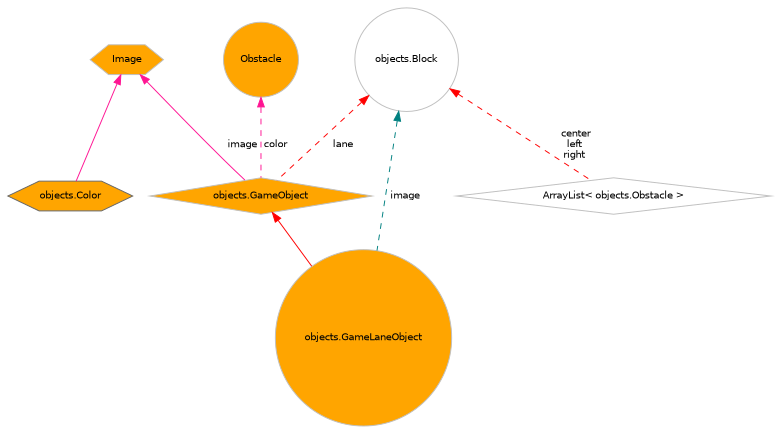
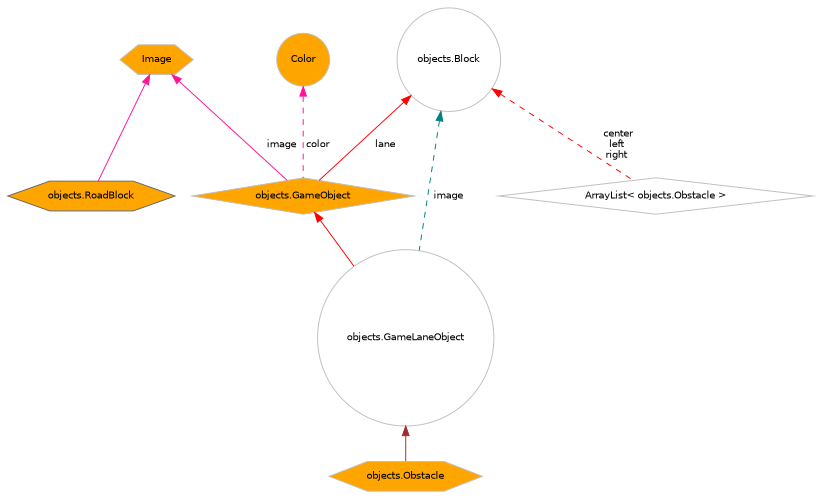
node "Obstacle": label "Obstacle" -> "Color"
edge "objects.GameObject" -> "objects.Block": style dashed -> solid
node "objects.Color": label "objects.Color" -> "objects.RoadBlock"
node "objects.GameLaneObject": fillcolor orange -> white
node "objects.Obstacle": added
